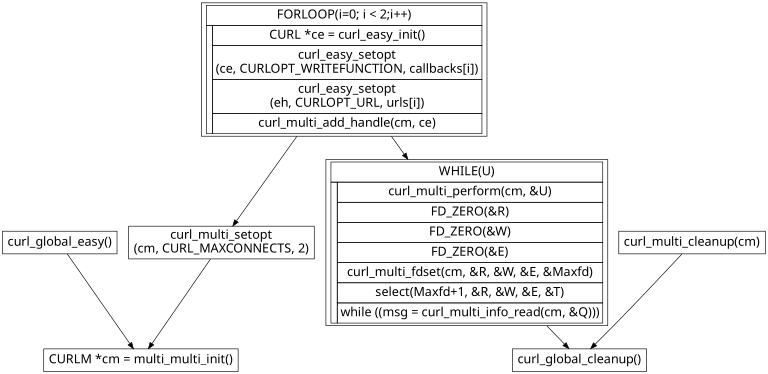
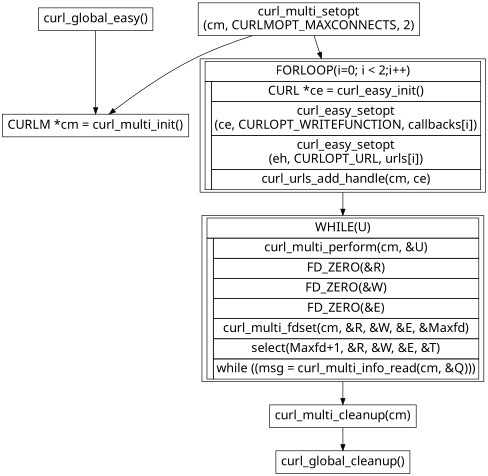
node "FORLOOP(i=0; i < 2;i++)": text "curl_multi_add_handle(cm, ce)" -> "curl_urls_add_handle(cm, ce)"
edge "FORLOOP(i=0; i < 2;i++)" -> "curl_multi_setopt": reversed
node "curl_multi_setopt": text "(cm, CURL_MAXCONNECTS, 2)" -> "(cm, CURLMOPT_MAXCONNECTS, 2)"
edge "WHILE(U)" -> "curl_global_cleanup()": now "WHILE(U)" -> "curl_multi_cleanup(cm)"
node "CURLM *cm = multi_multi_init()": label "CURLM *cm = multi_multi_init()" -> "CURLM *cm = curl_multi_init()"
